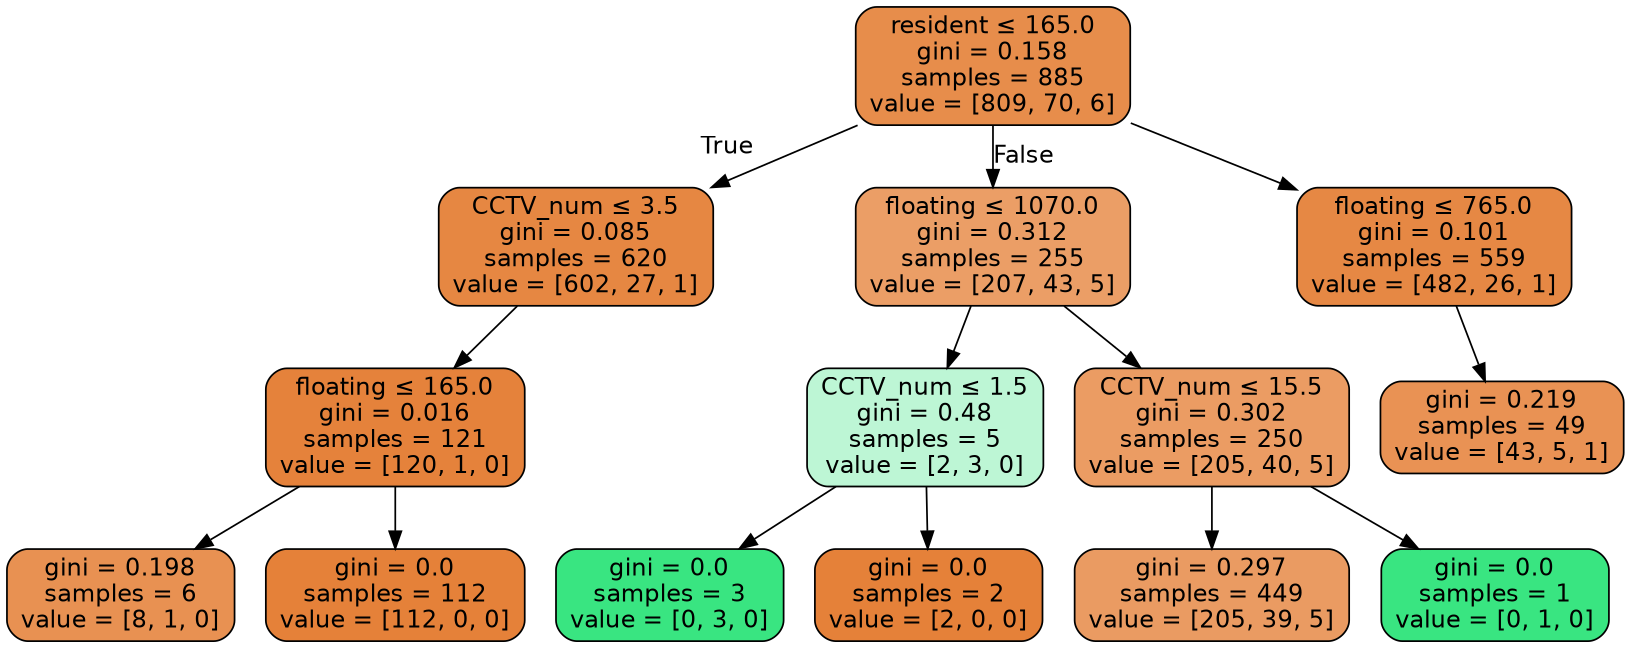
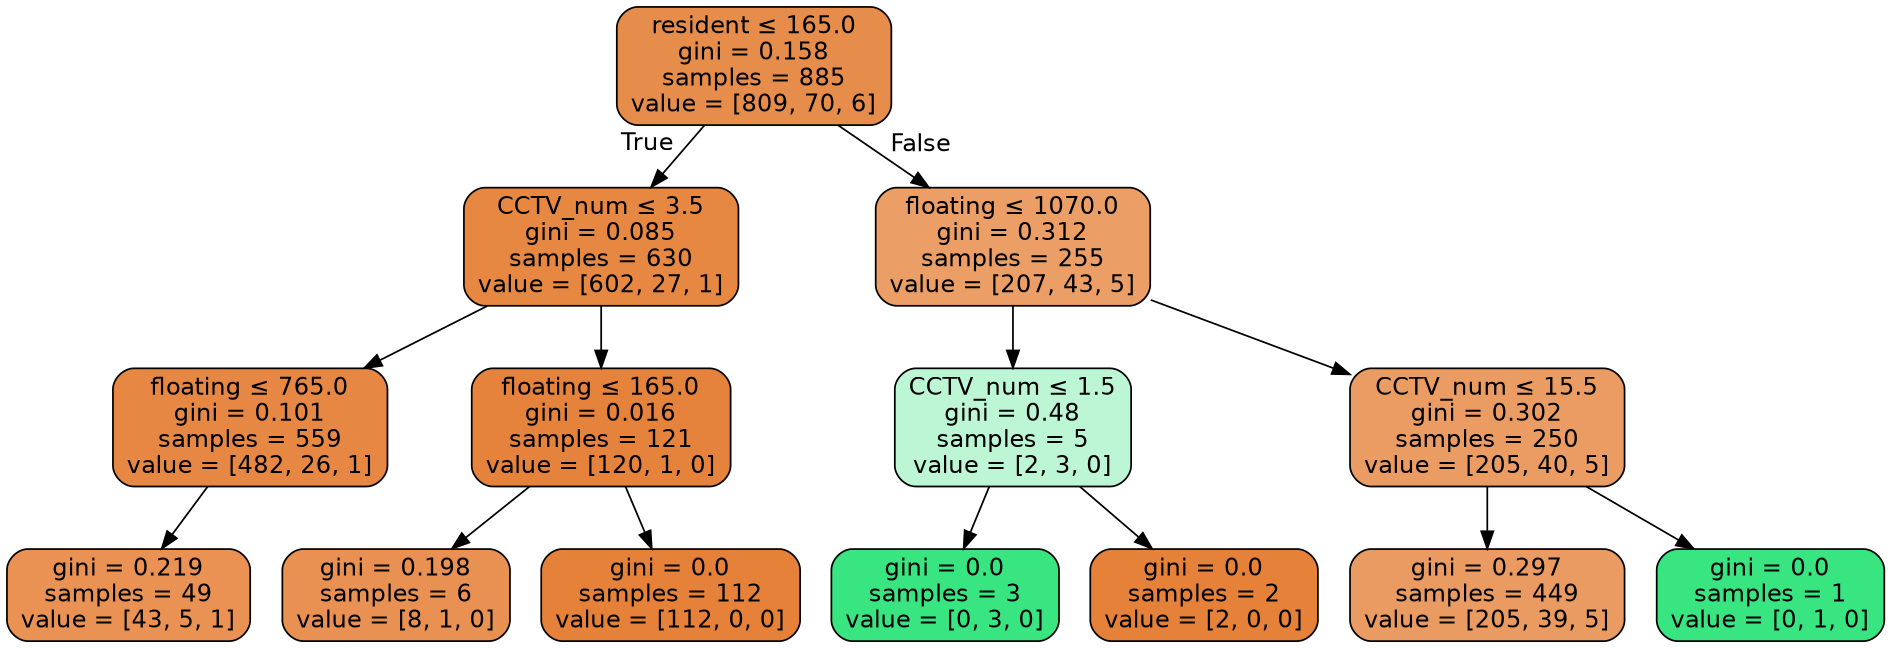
edge "resident ≤ 165.0" -> "floating ≤ 765.0": now "CCTV_num ≤ 3.5" -> "floating ≤ 765.0"
node "CCTV_num ≤ 3.5": text "samples = 620" -> "samples = 630"
